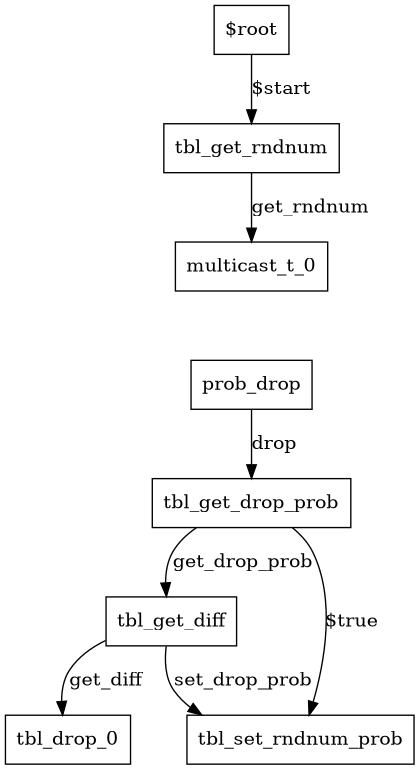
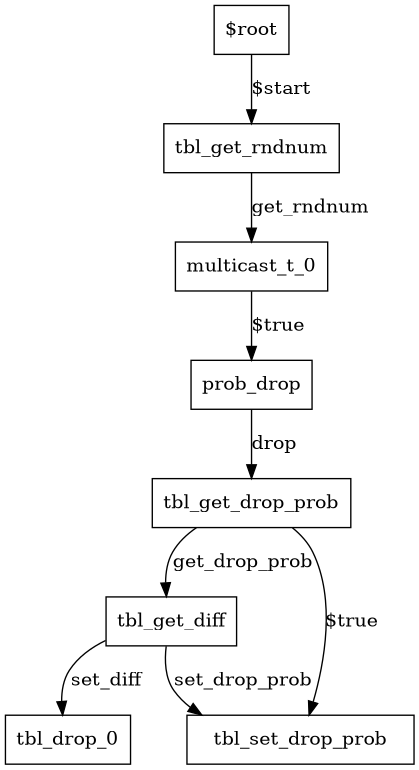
edge "multicast_t_0" -> "prob_drop": added, label "$true"
edge "tbl_get_diff" -> "tbl_drop_0": label "get_diff" -> "set_diff"
node "tbl_set_rndnum_prob": label "tbl_set_rndnum_prob" -> "tbl_set_drop_prob"
